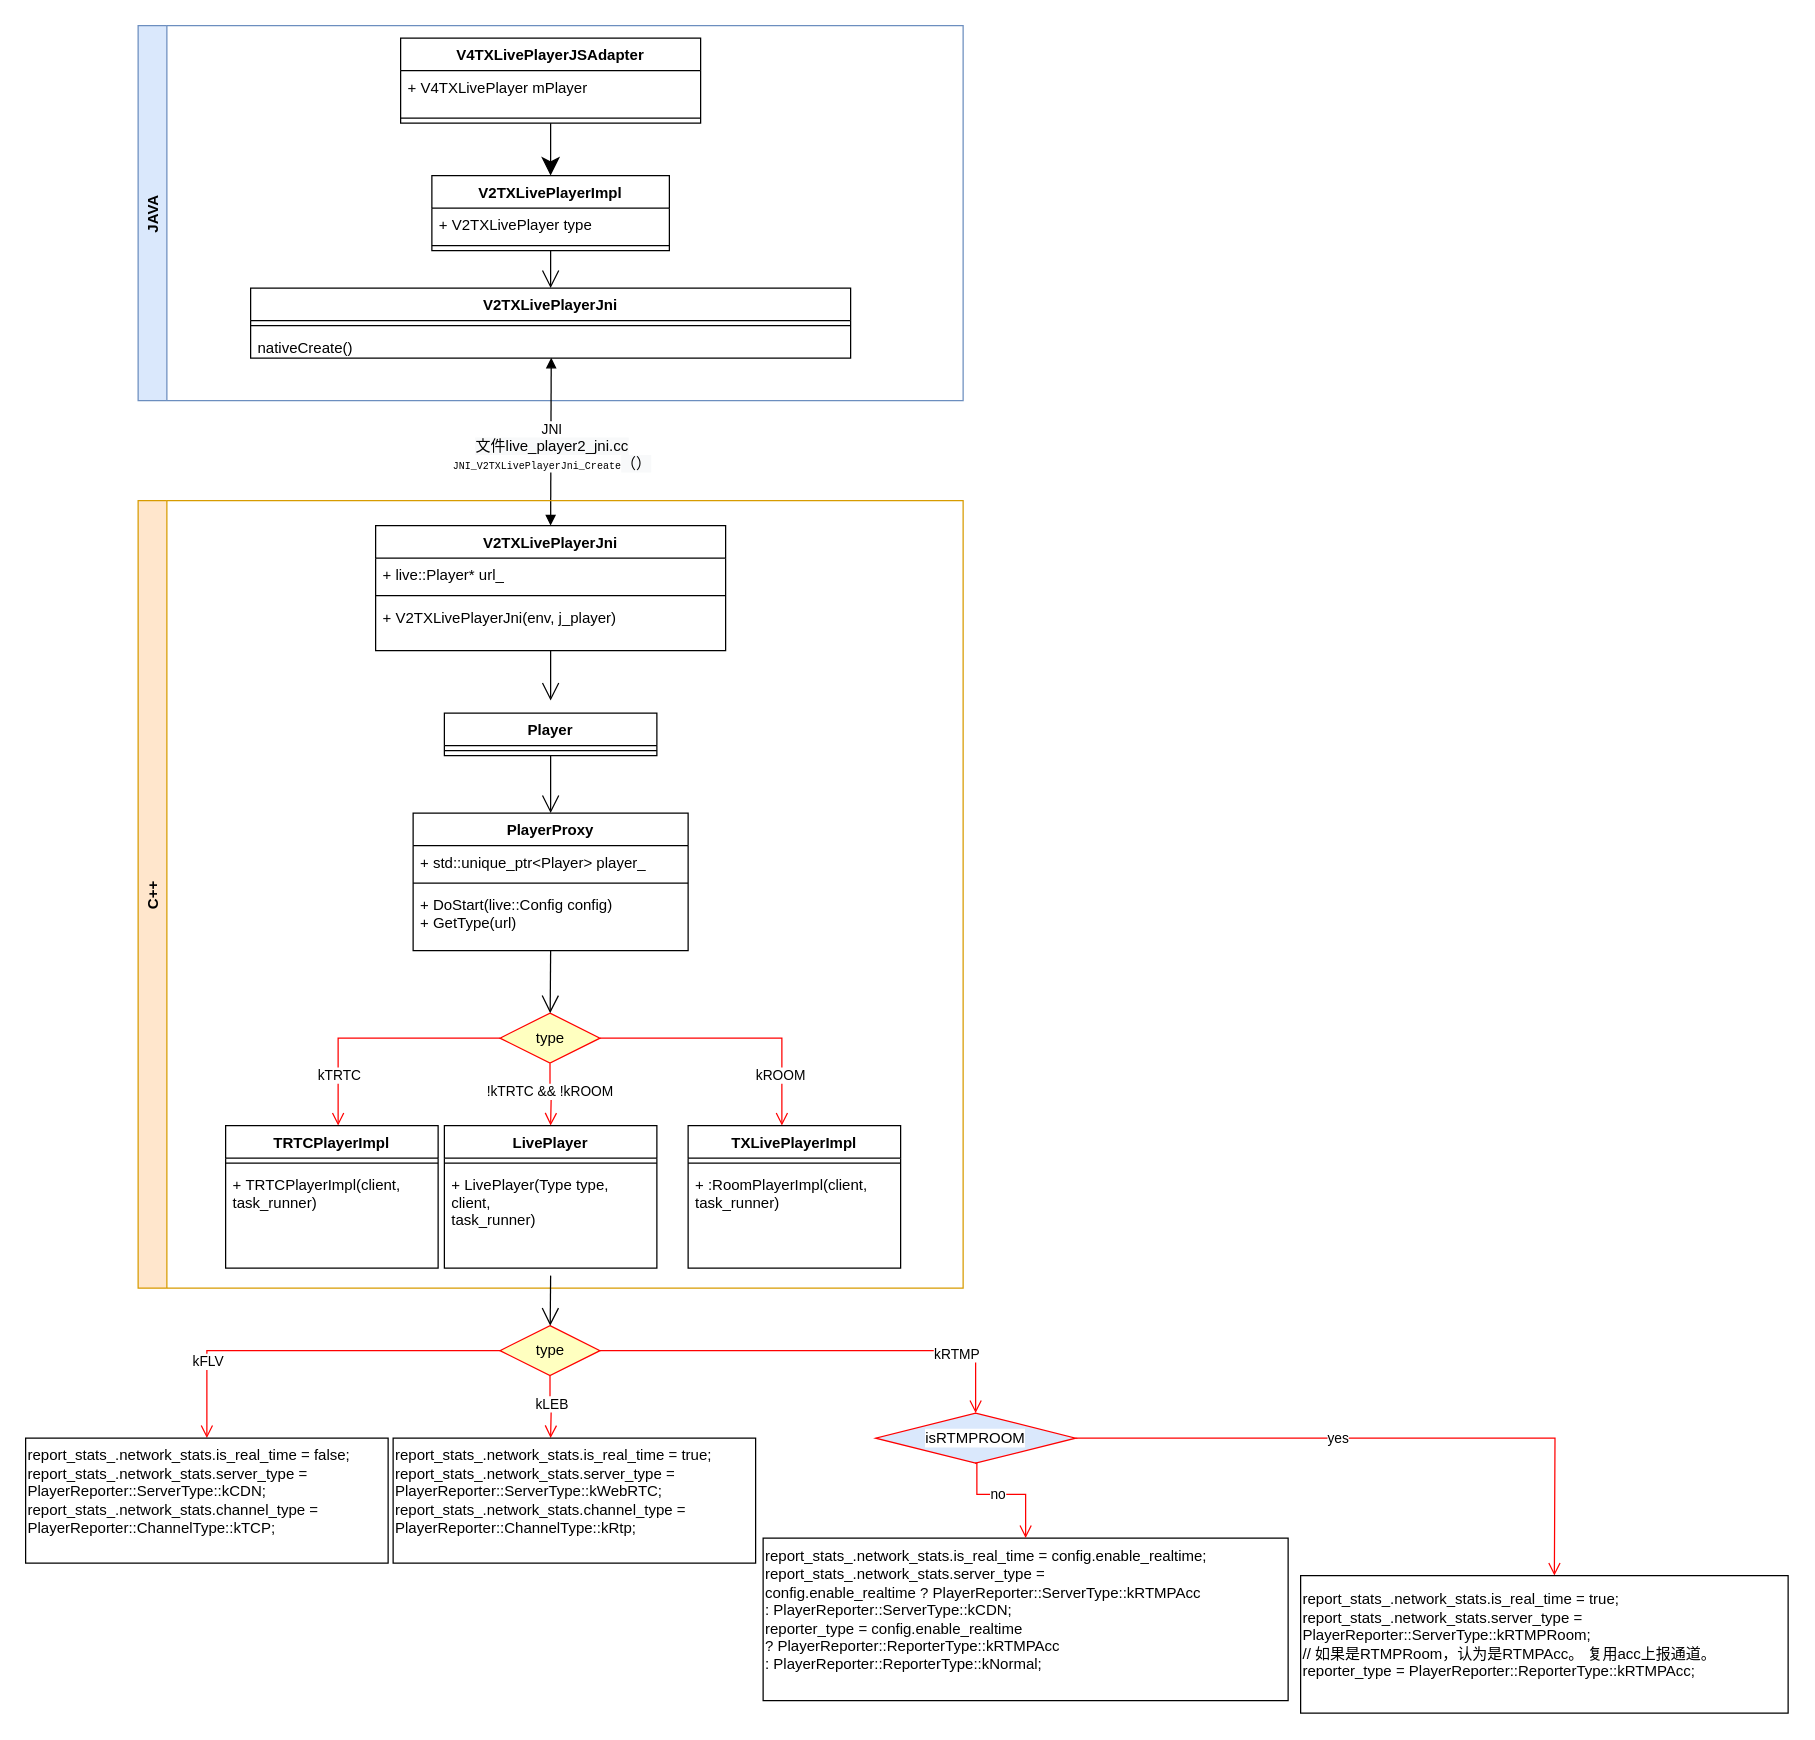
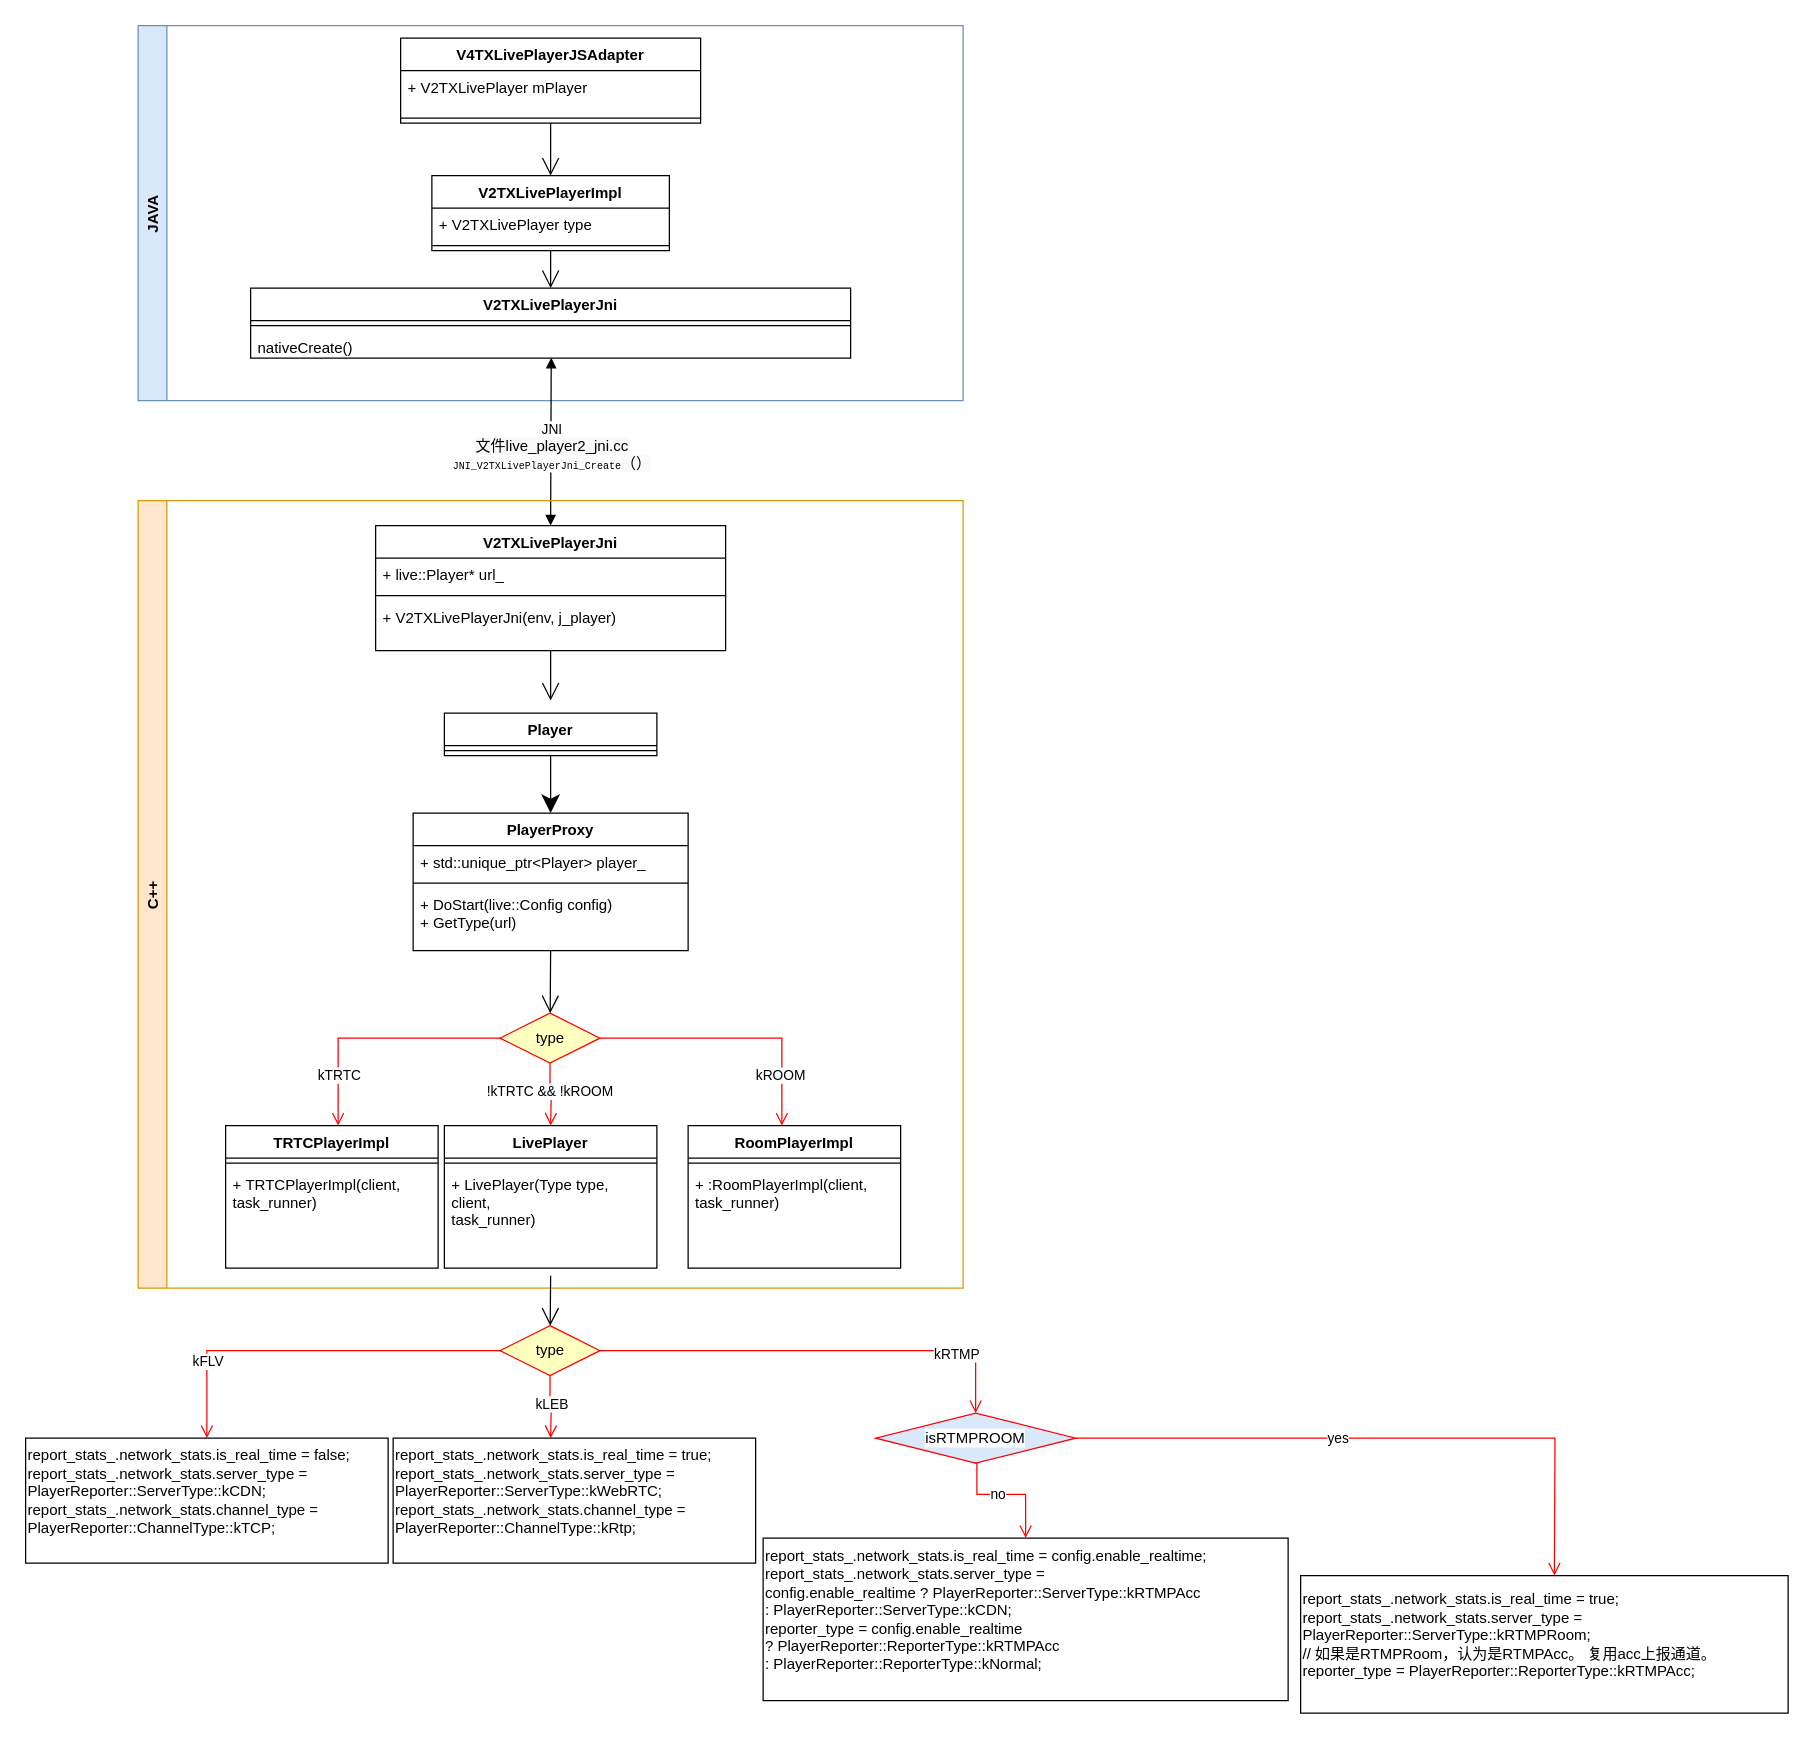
node "+ V4TXLivePlayer mPlayer": label "+ V4TXLivePlayer mPlayer" -> "+ V2TXLivePlayer mPlayer"
edge "V4TXLivePlayerJSAdapter" -> "V2TXLivePlayerImpl": arrowhead classic -> open
edge "Player" -> "PlayerProxy": arrowhead open -> classic
node "TXLivePlayerImpl": label "TXLivePlayerImpl" -> "RoomPlayerImpl"
